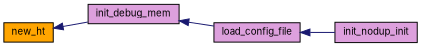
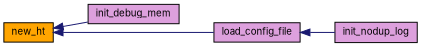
edge "load_config_file" -> "init_debug_mem": now "load_config_file" -> "new_ht"
node "init_nodup_init": label "init_nodup_init" -> "init_nodup_log"
